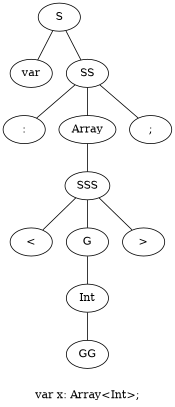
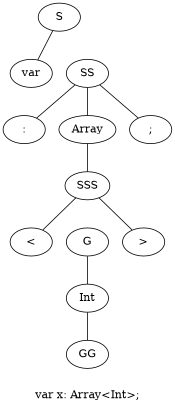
edge "S" -- "SS": removed
edge "SSS" -- "G": removed
